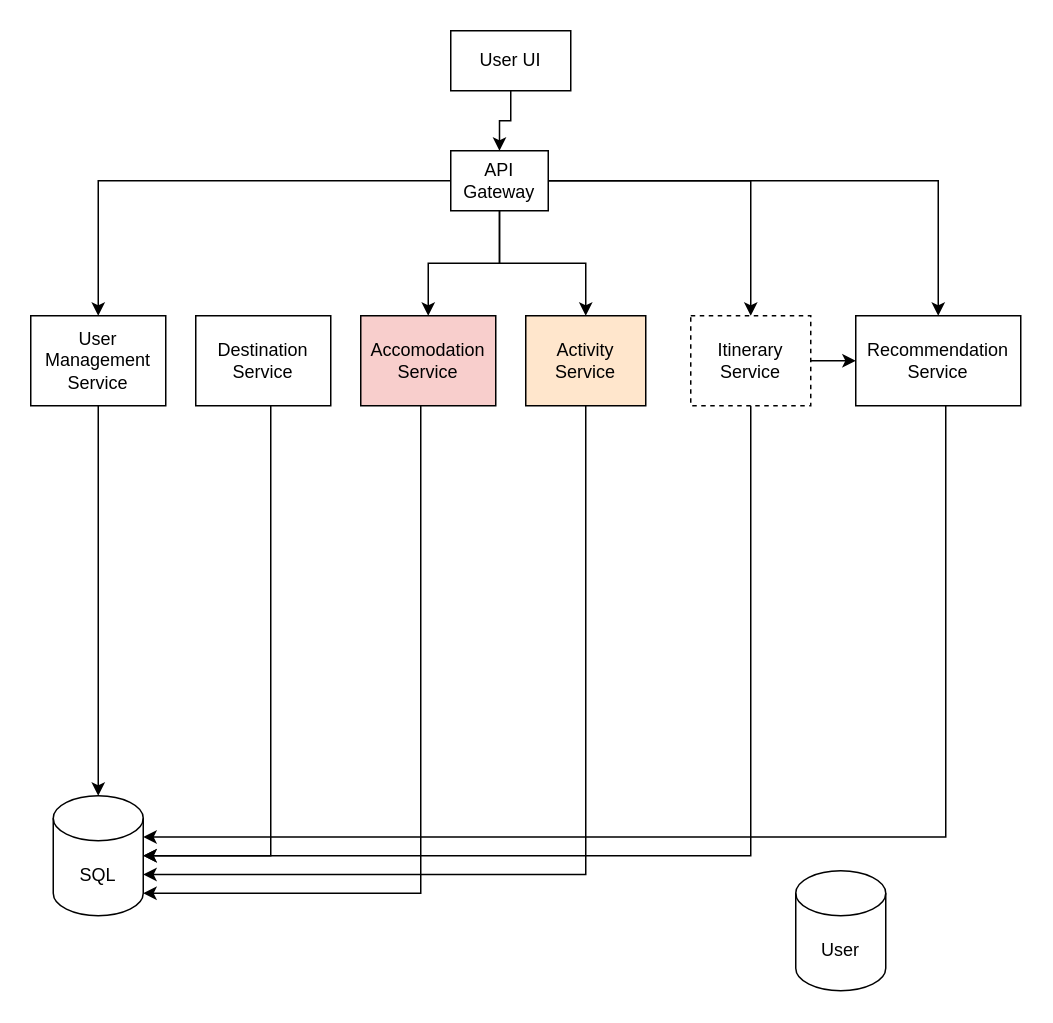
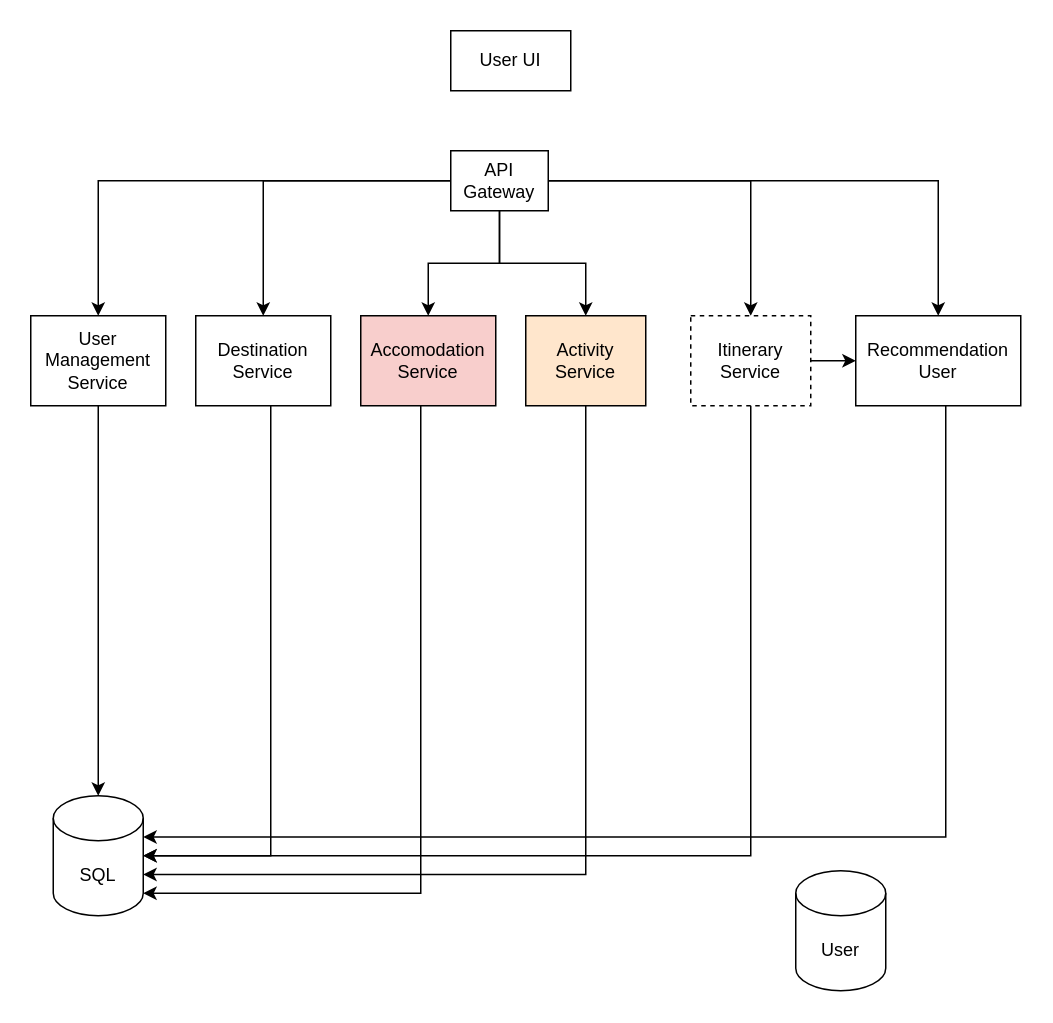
edge "User UI" -> "API Gateway": removed
edge "API Gateway" -> "Destination Service": added
node "Recommendation Service": label "Recommendation Service" -> "Recommendation User"
